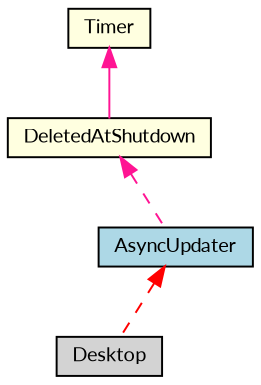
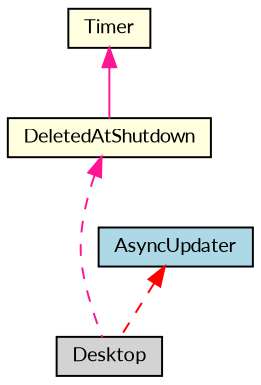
edge "AsyncUpdater" -> "DeletedAtShutdown": now "Desktop" -> "DeletedAtShutdown"
